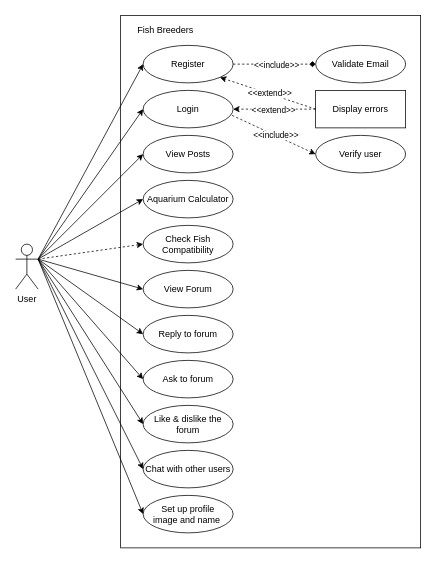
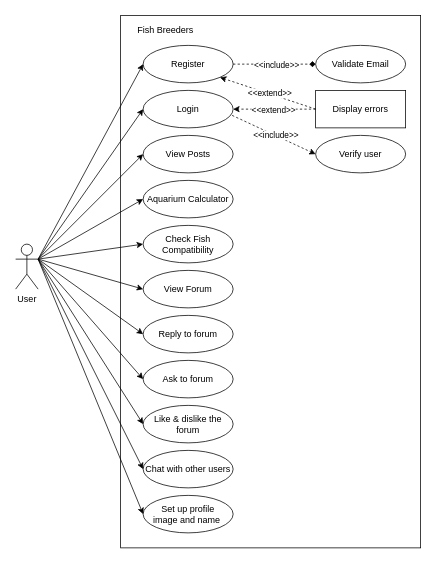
edge "User" -> "Check Fish Compatibility": style dashed -> solid
